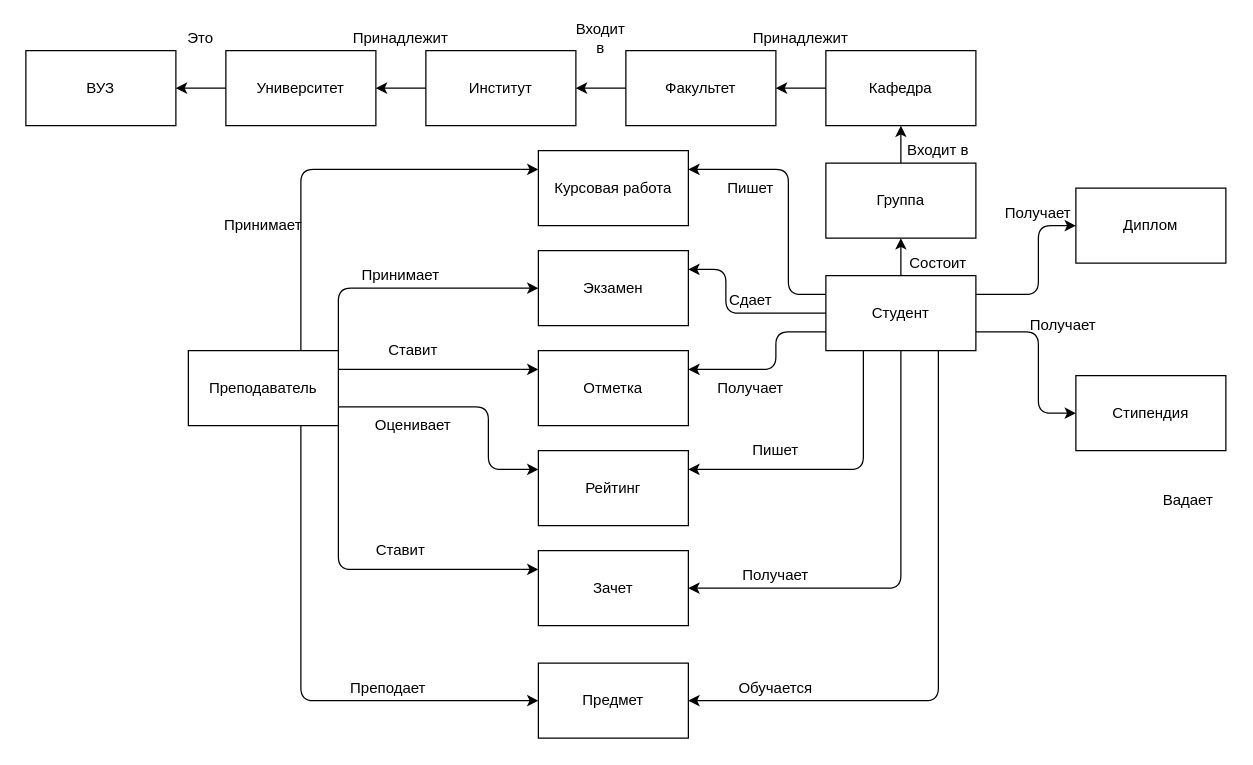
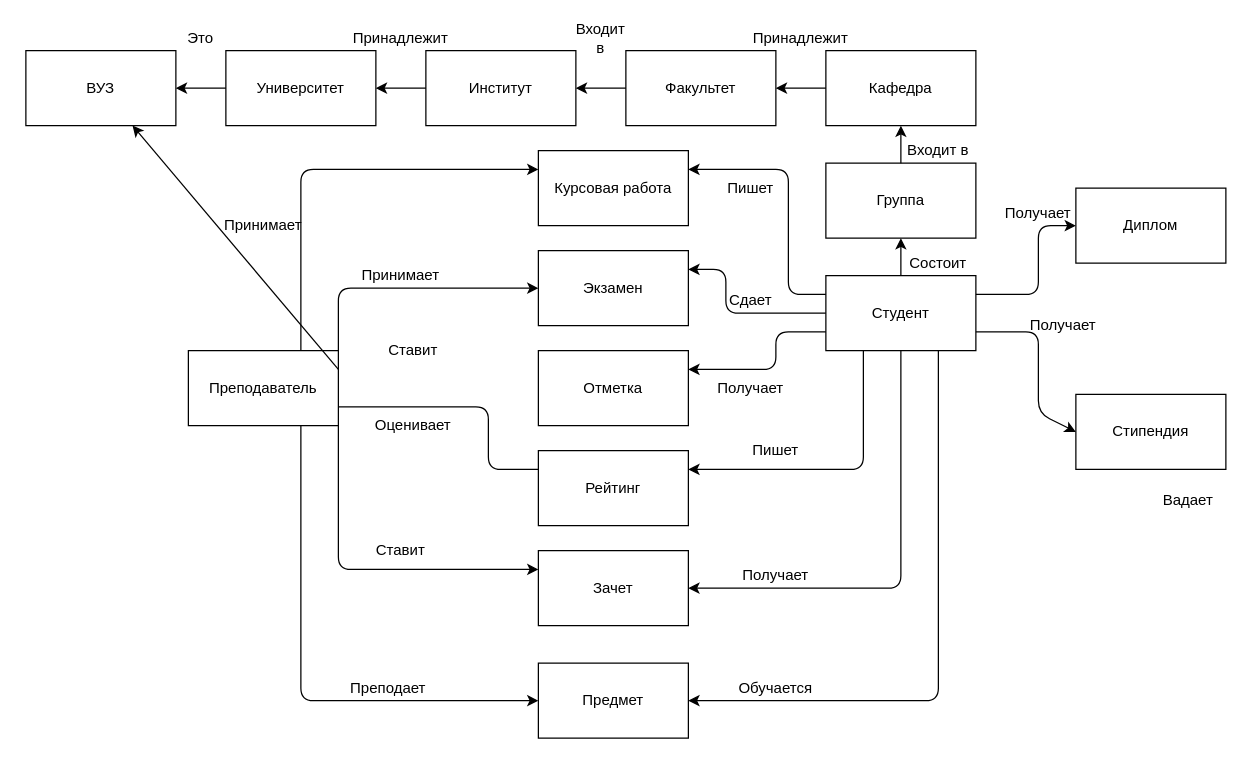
edge "Преподаватель" -> "Отметка": now "Преподаватель" -> "ВУЗ"
node "Стипендия": moved (1151, 413) -> (1151, 432)
edge "Преподаватель" -> "Рейтинг": arrowhead classic -> none
